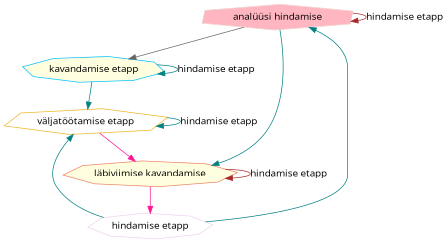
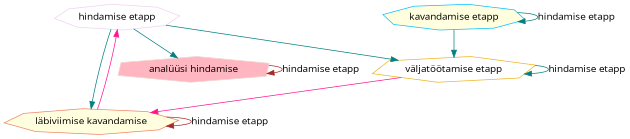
edge "analüüsi hindamise" -> "kavandamise etapp": removed
edge "analüüsi hindamise" -> "läbiviimise kavandamise": now "hindamise etapp" -> "läbiviimise kavandamise"
